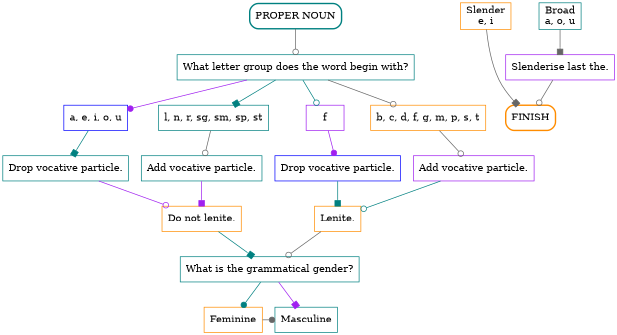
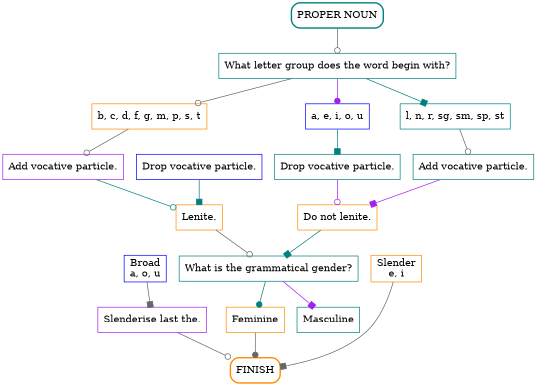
node "Broad a, o, u": color teal -> blue
node "f": removed
edge "Feminine" -> "Masculine": now "Feminine" -> "FINISH"
